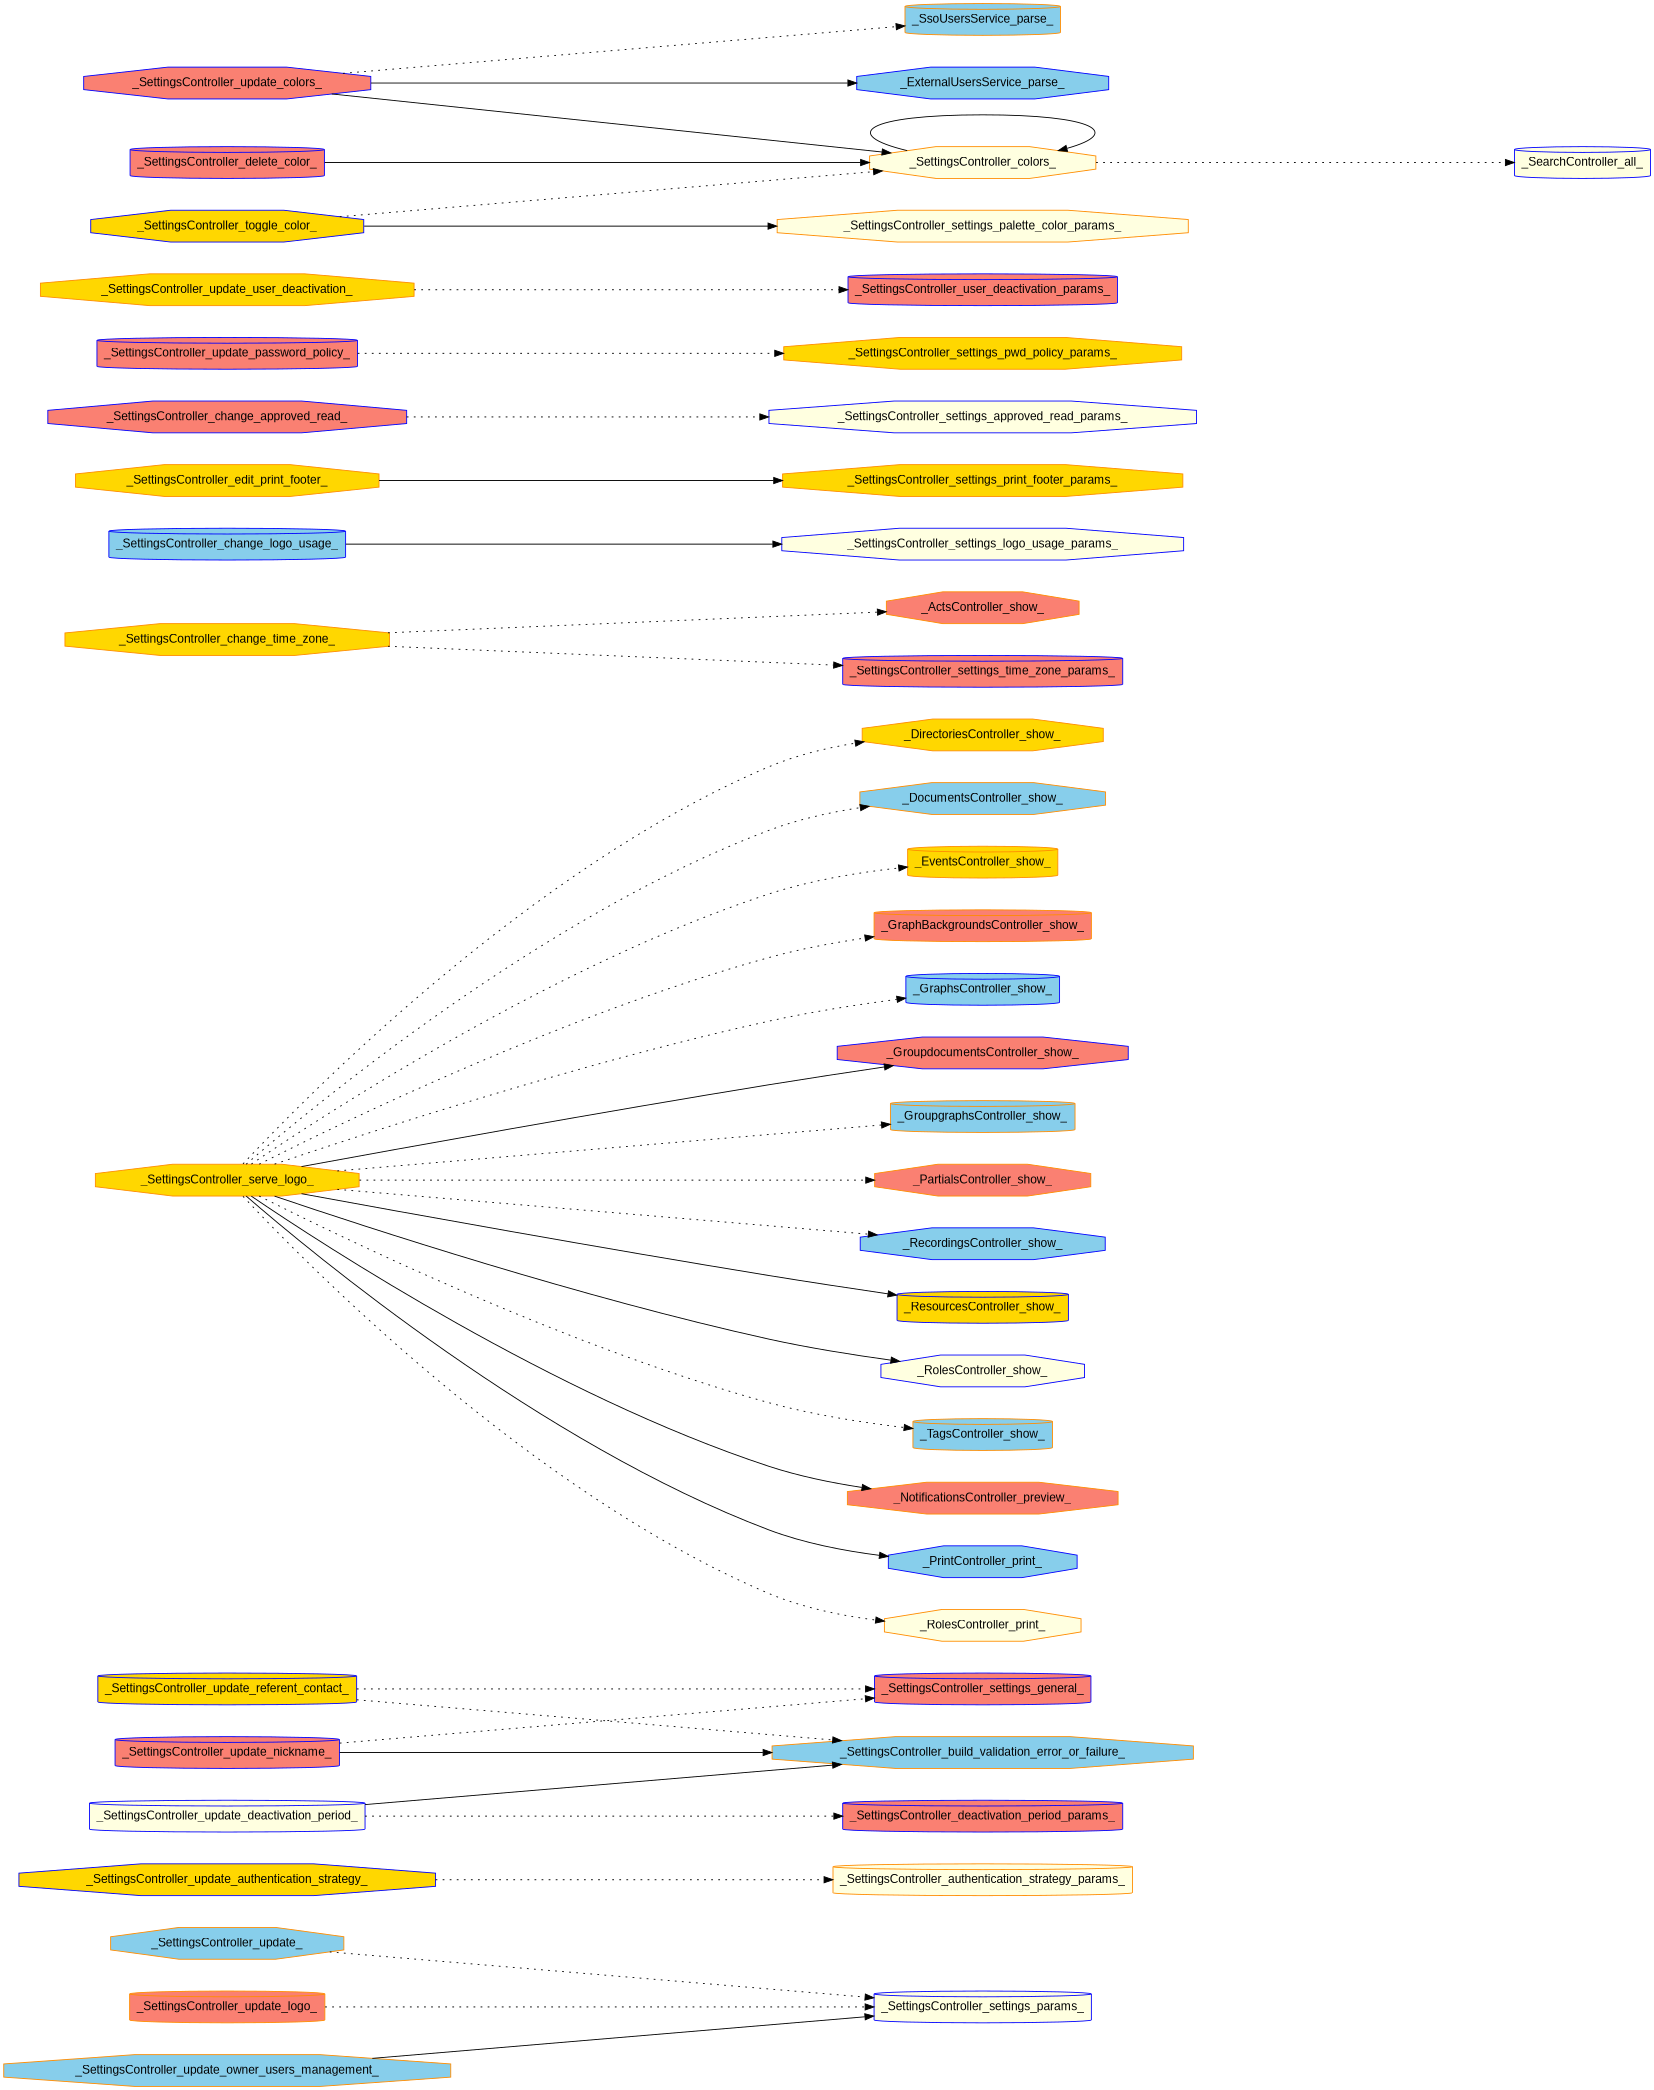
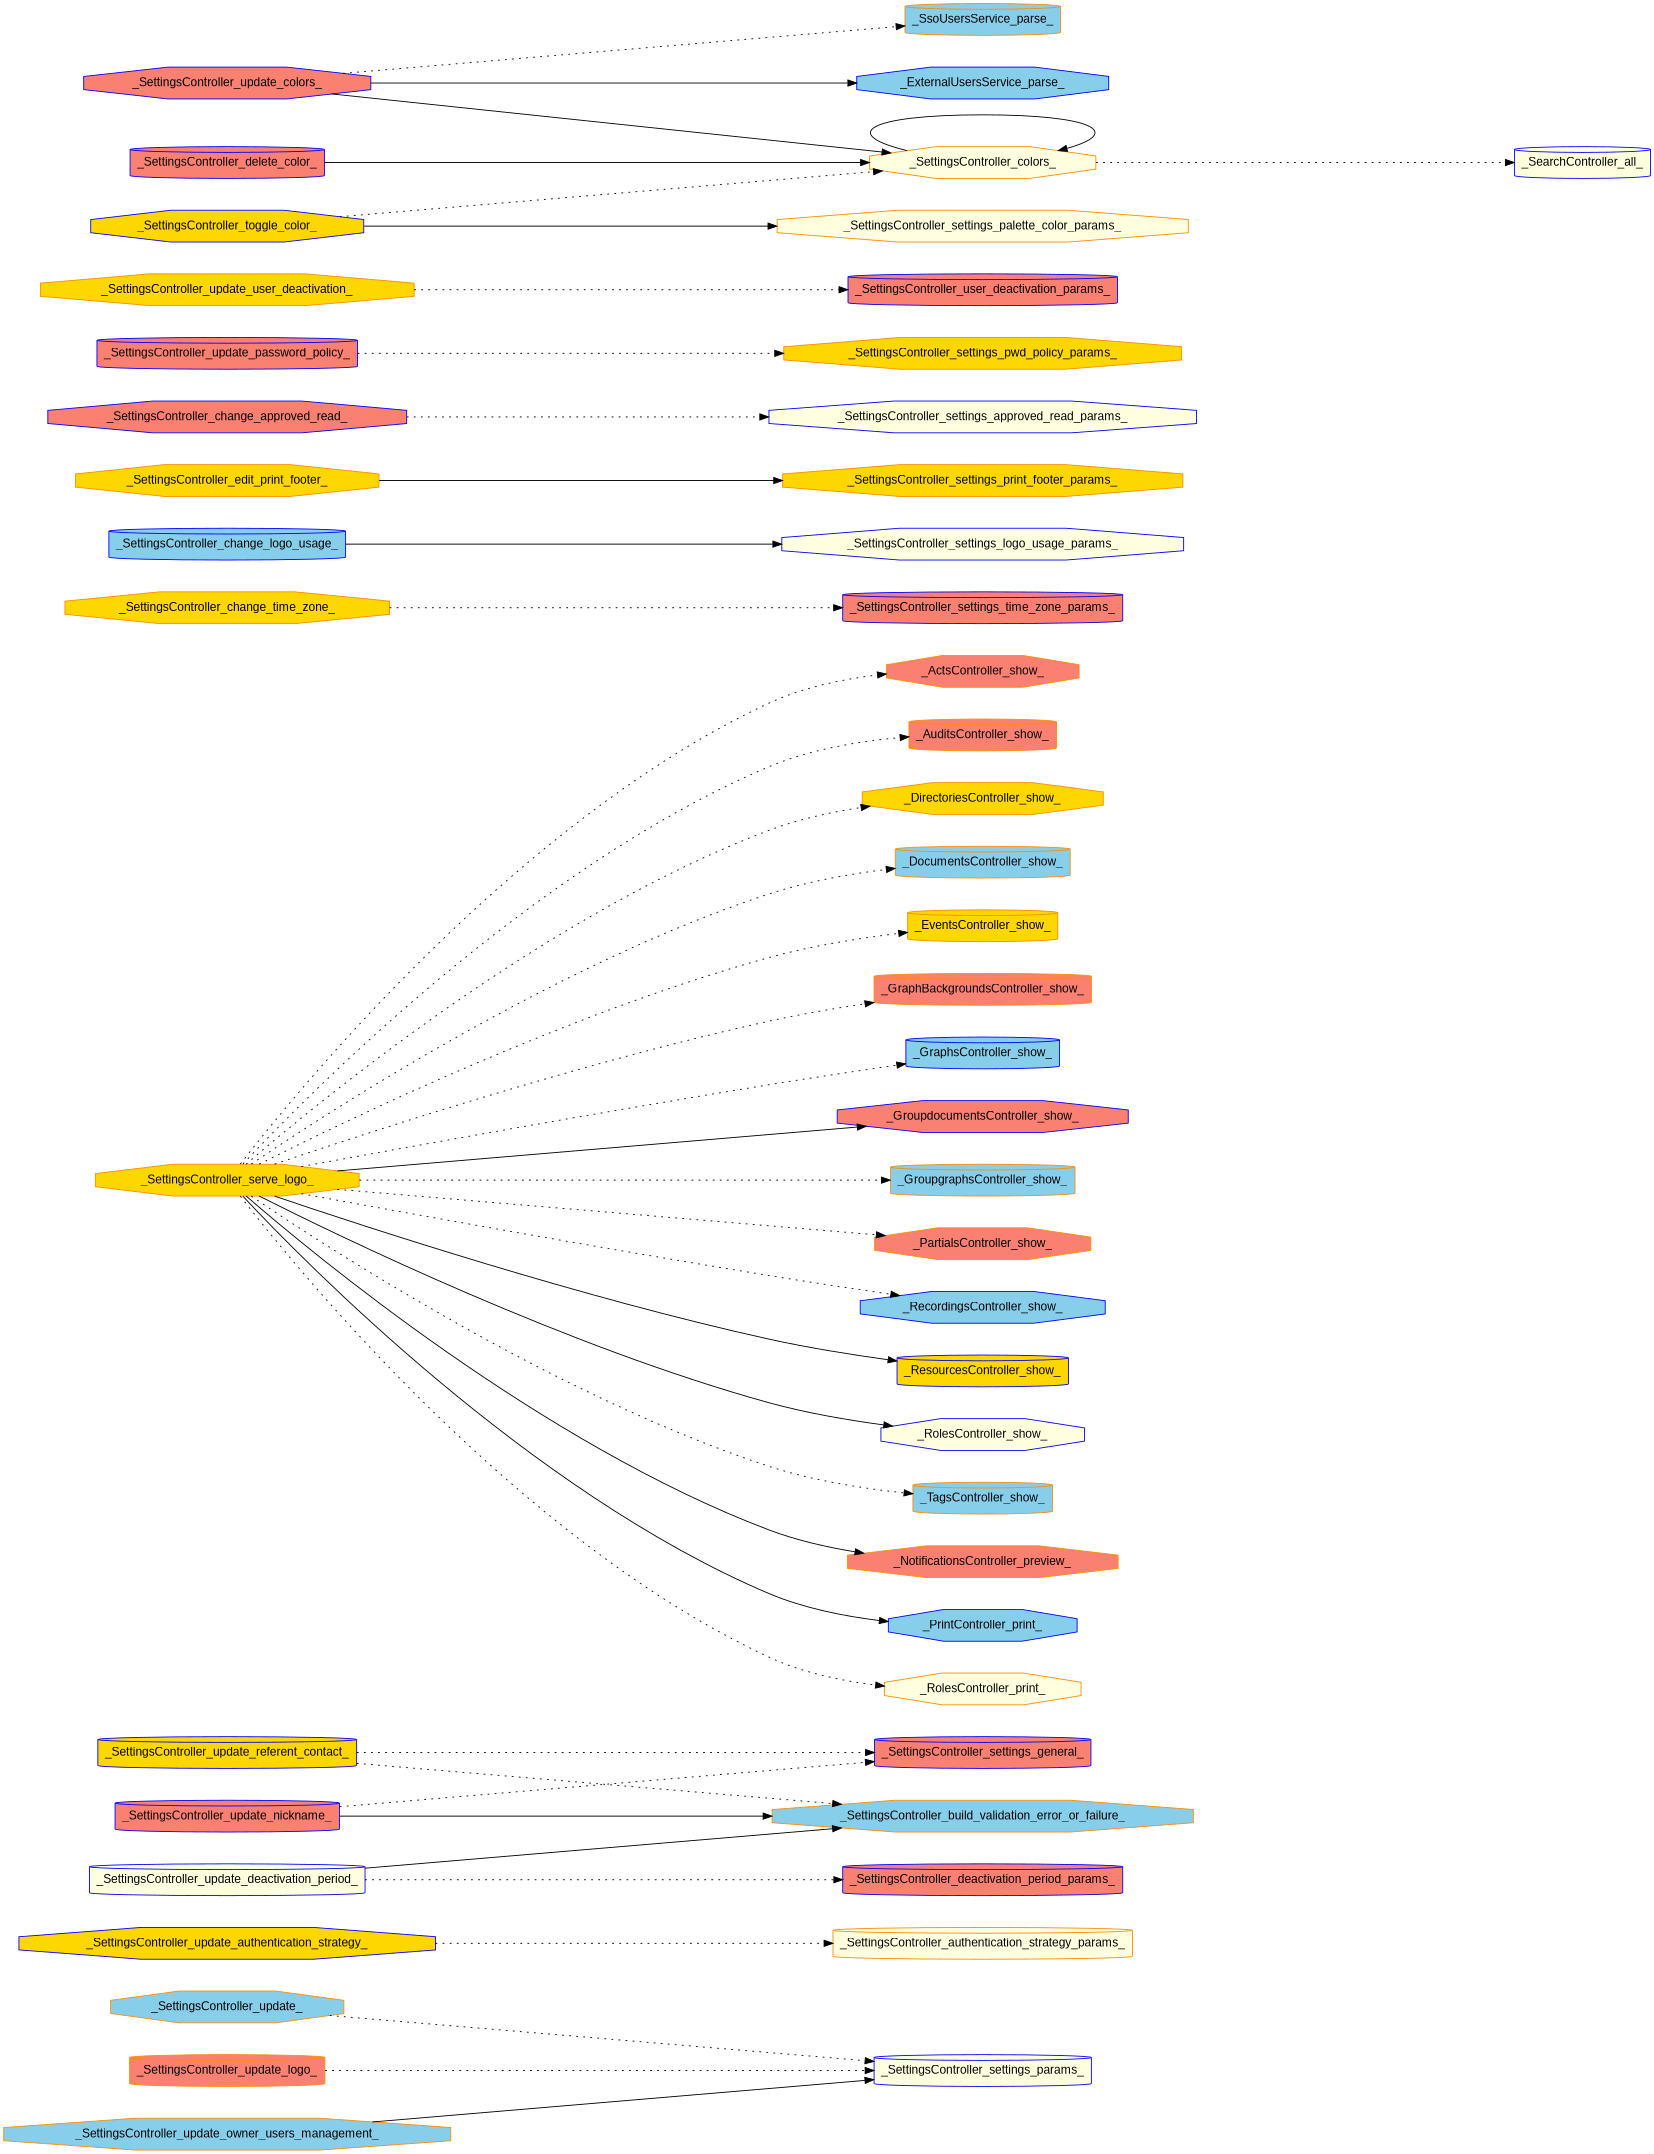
edge "_SettingsController_change_time_zone_" -> "_ActsController_show_": now "_SettingsController_serve_logo_" -> "_ActsController_show_"
node "_AuditsController_show_": added
node "_DocumentsController_show_": shape octagon -> cylinder
